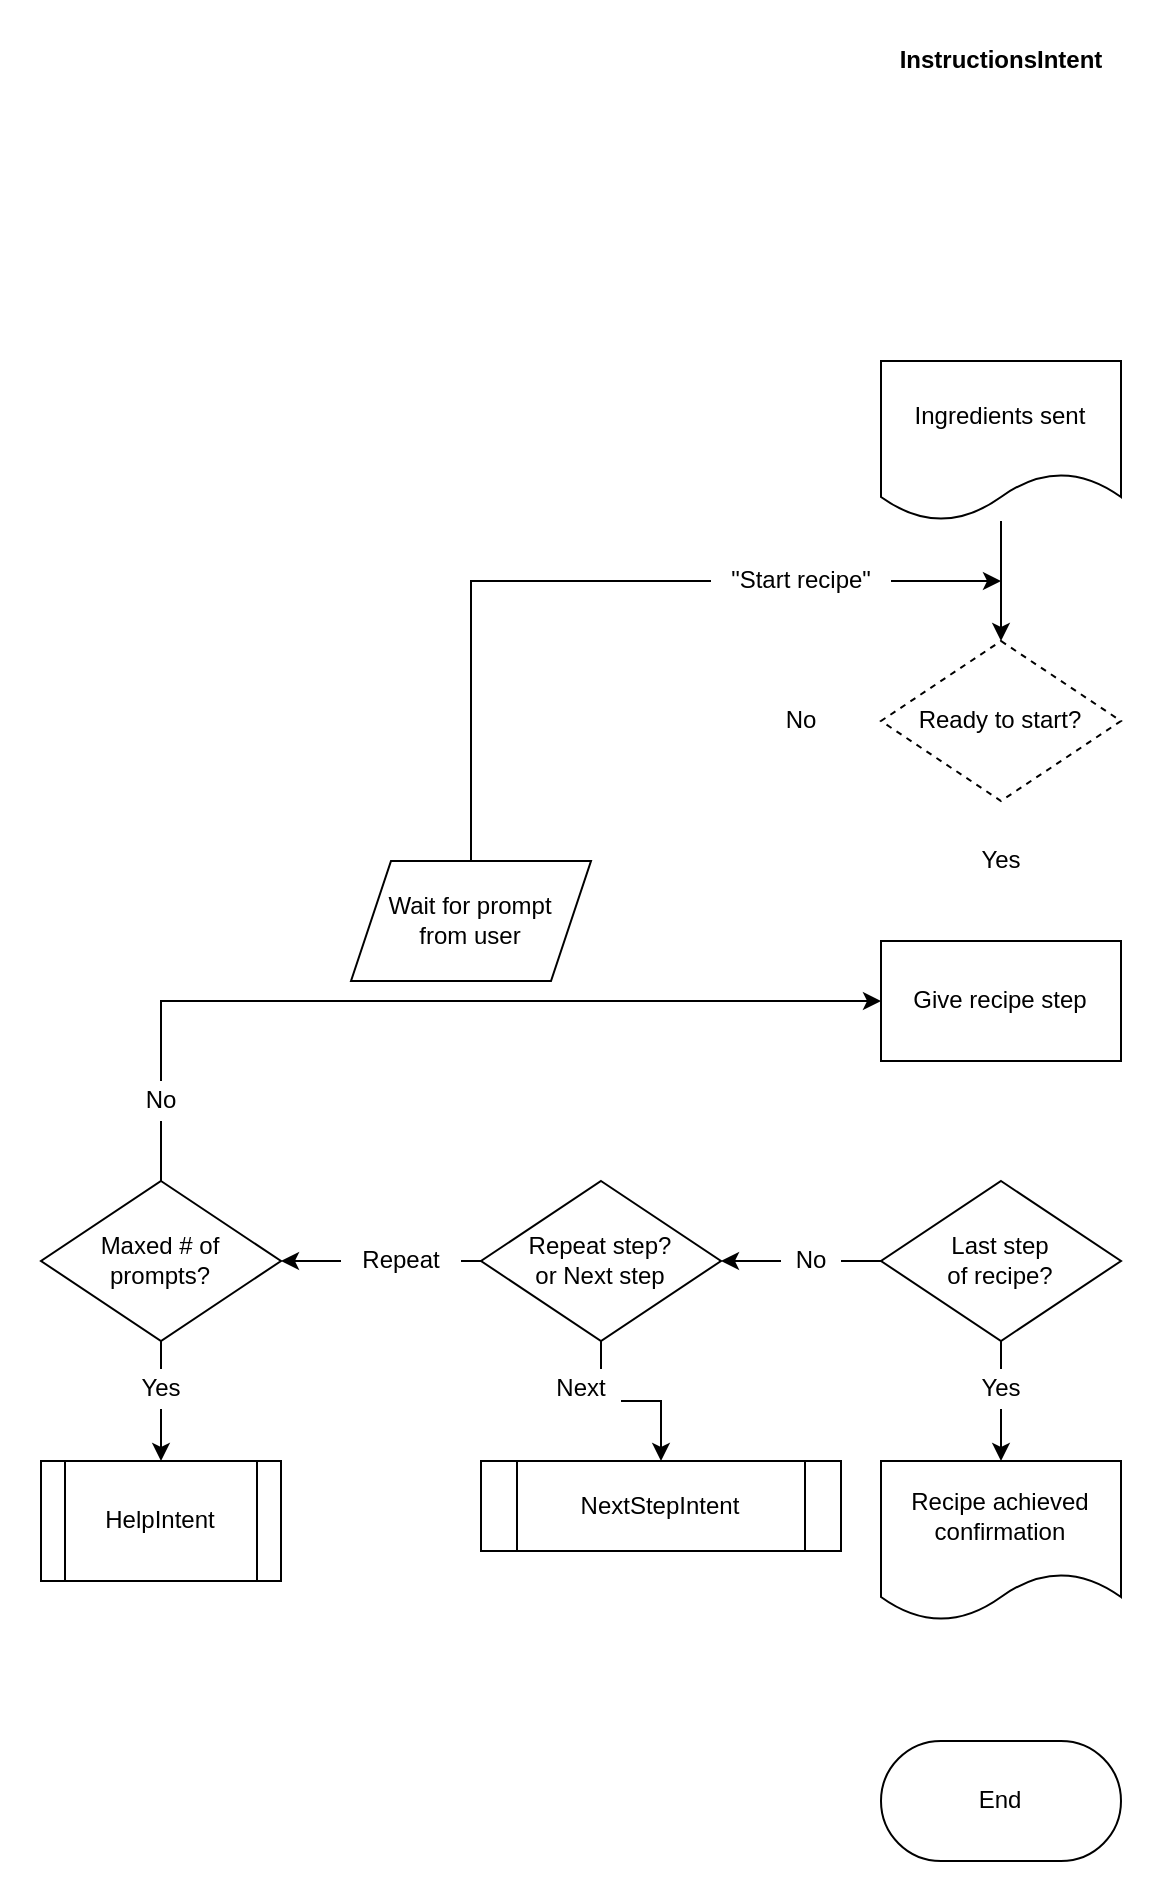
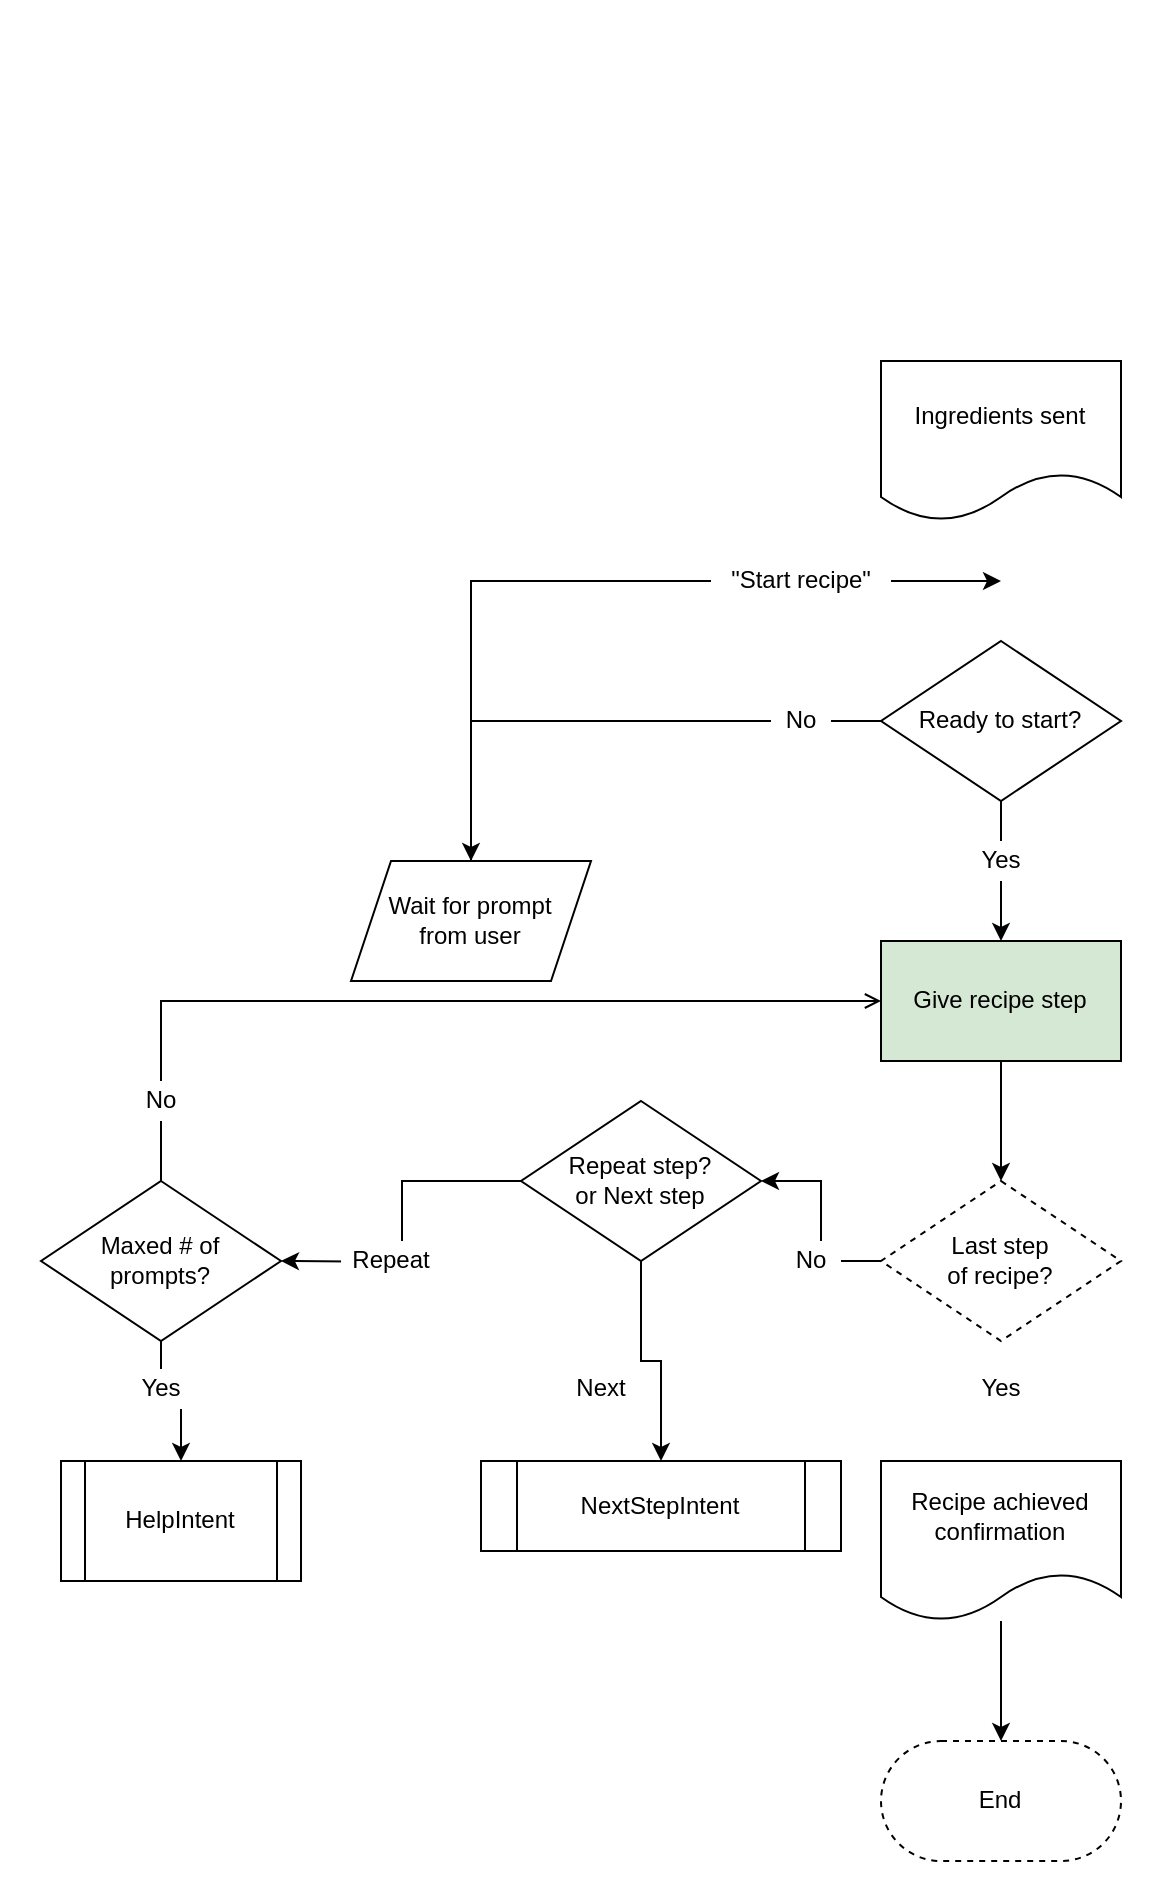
node "InstructionsIntent": removed
edge "Ingredients sent" -> "Ready to start?": removed
edge "Ready to start?" -> "Wait for prompt from user": added
node "Ready to start?": style dashed -> solid
edge "Ready to start?" -> "Give recipe step": added
edge "Maxed # of prompts?" -> "Give recipe step": arrowhead classic -> open
node "Give recipe step": fillcolor #ffffff -> #d5e8d4
edge "Give recipe step" -> "Last step of recipe?": added
node "Repeat": size 120x40 -> 100x40
node "Repeat step? or Next step": moved (601, 1261) -> (641, 1181)
node "Last step of recipe?": style solid -> dashed
node "Next": moved (581, 1389) -> (601, 1389)
edge "Last step of recipe?" -> "Recipe achieved confirmation": removed
node "HelpIntent": moved (161, 1521) -> (181, 1521)
edge "Recipe achieved confirmation" -> "End": added
node "End": style solid -> dashed
